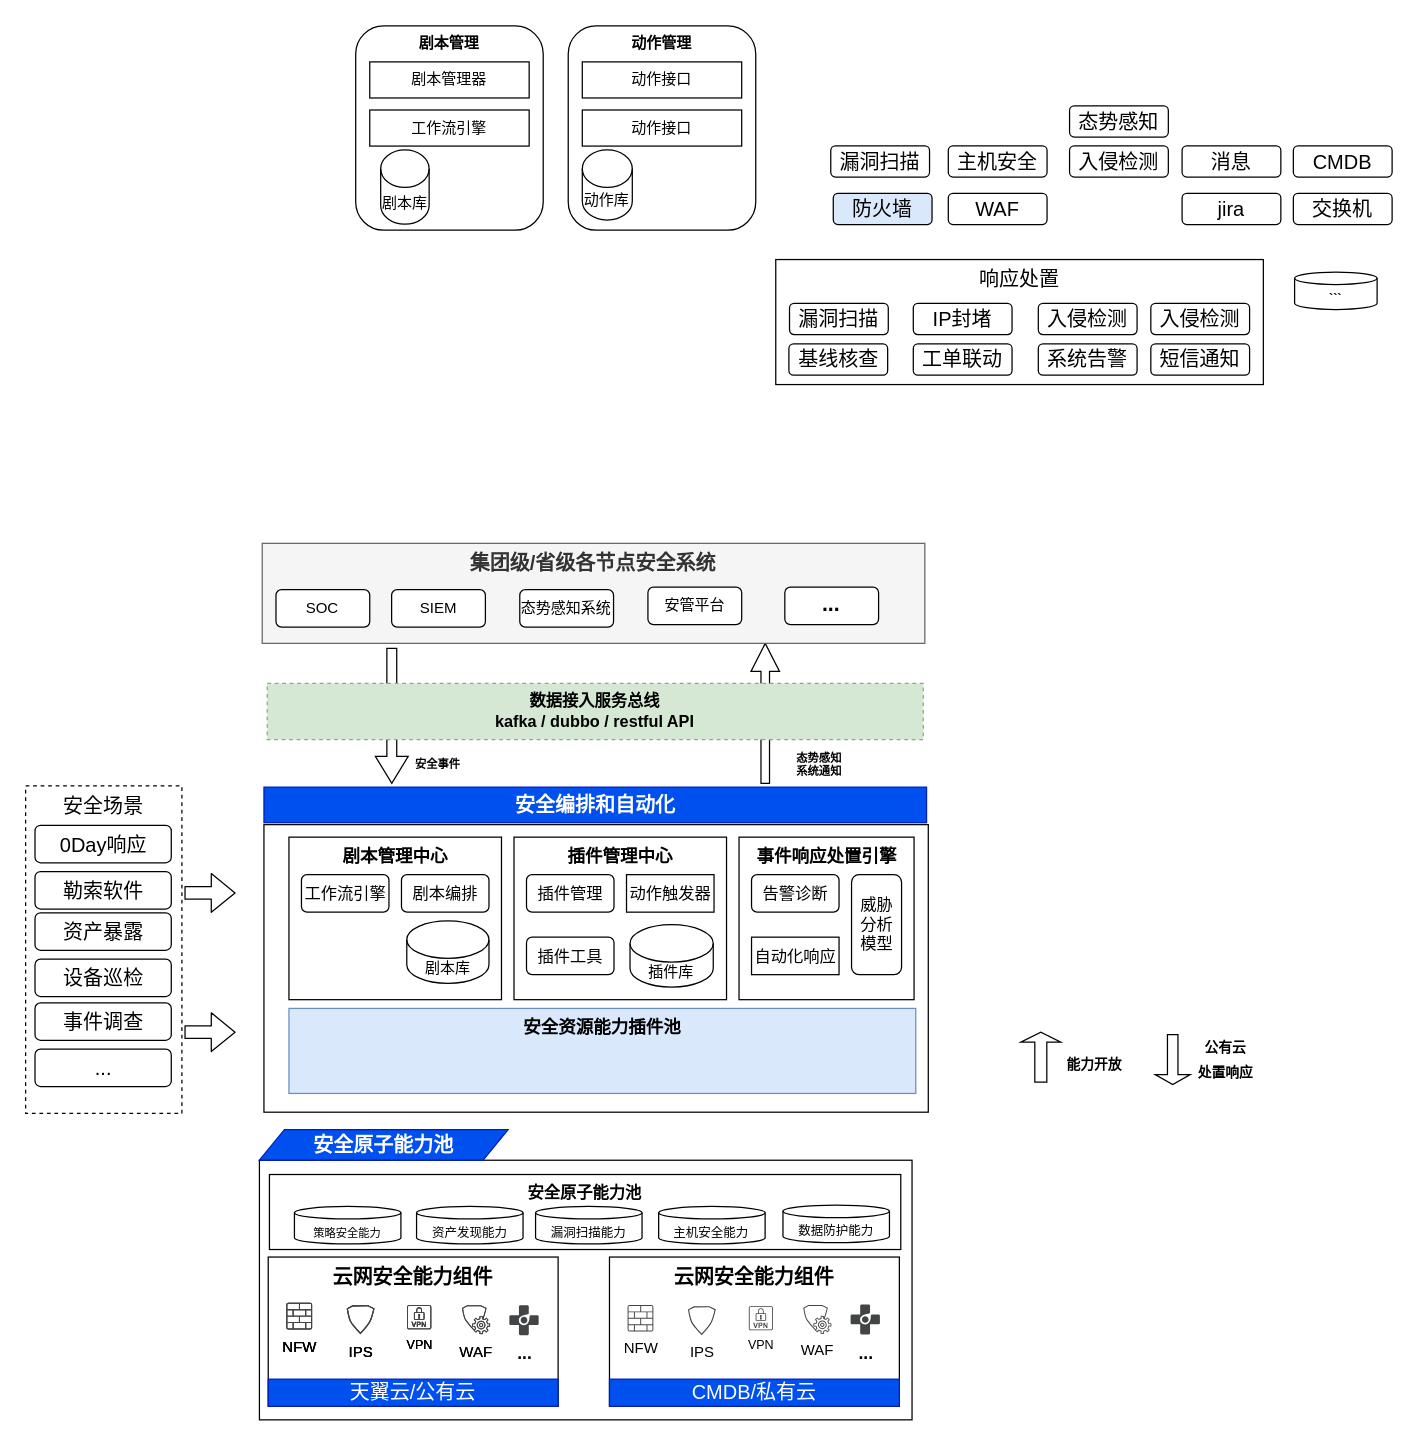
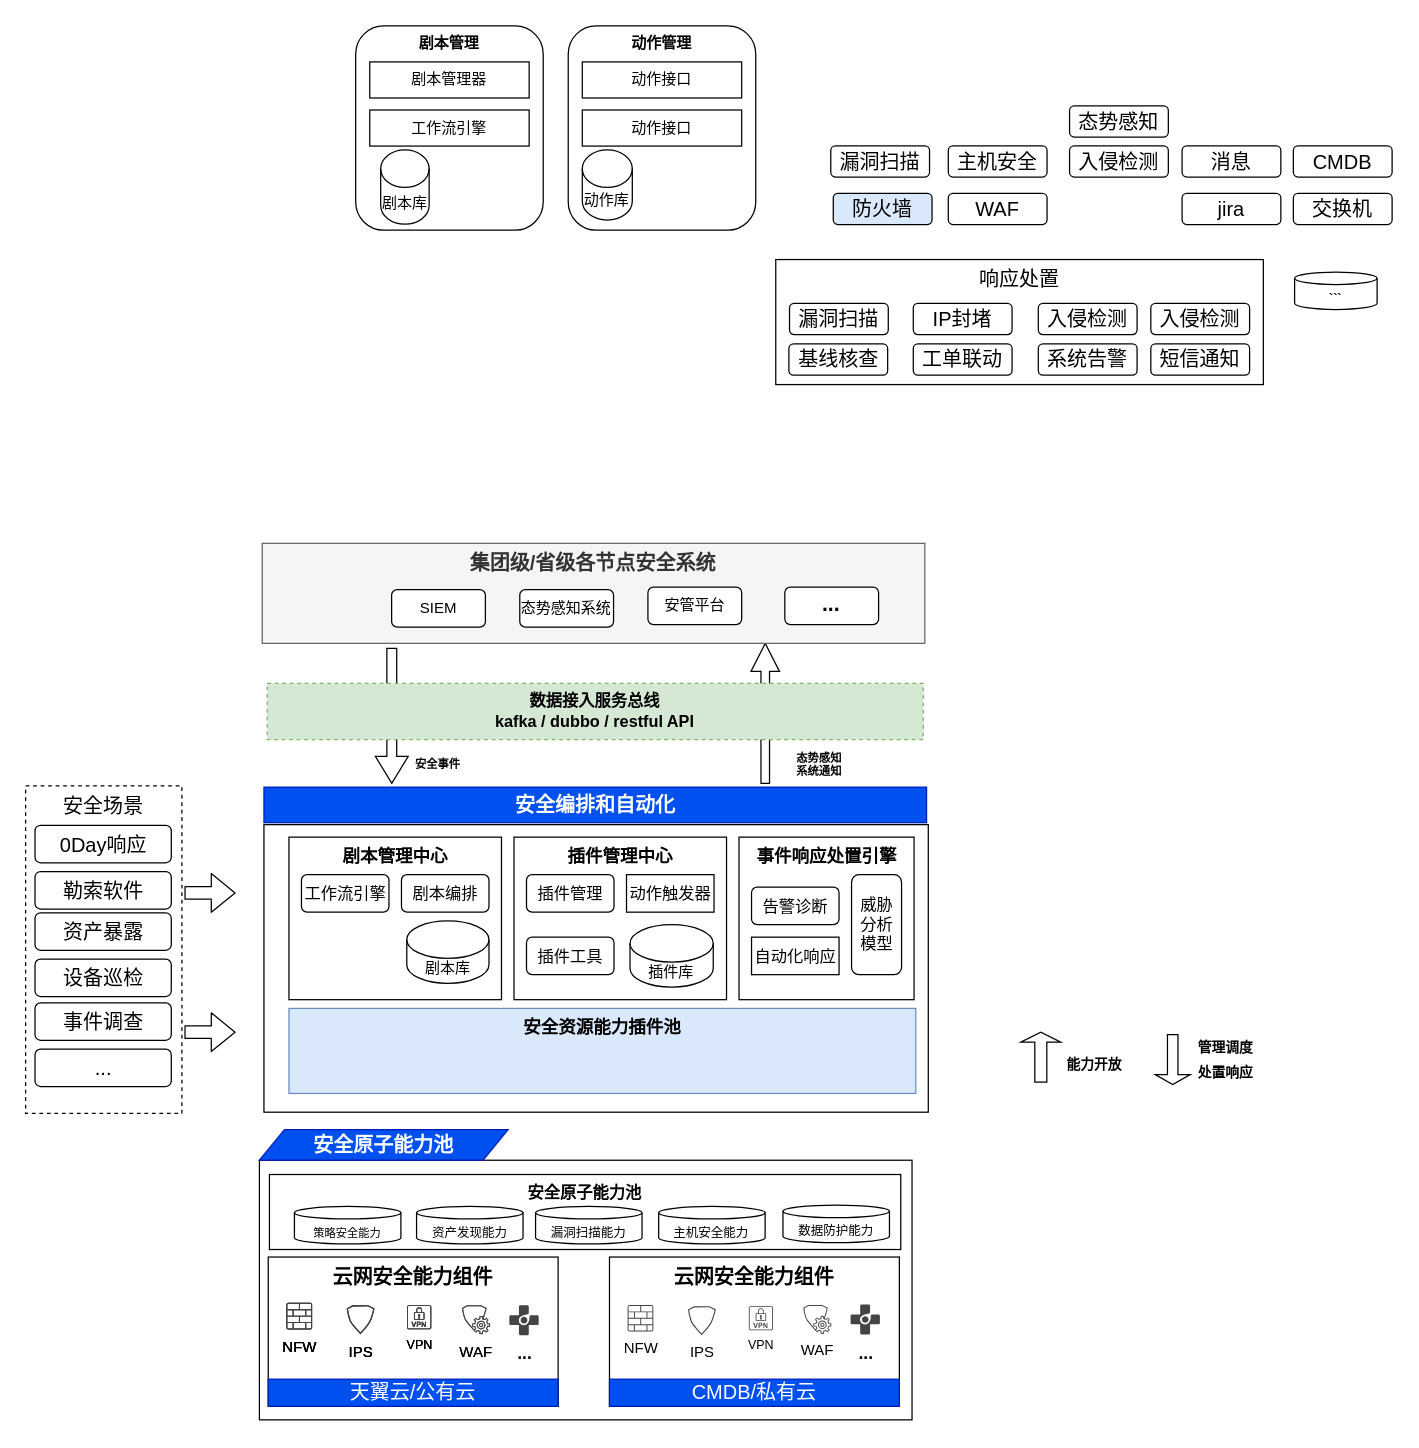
node "SOC": removed
node "告警诊断": moved (795, 893) -> (795, 906)
node "公有云 处置响应": label "公有云 处置响应" -> "管理调度 处置响应"
